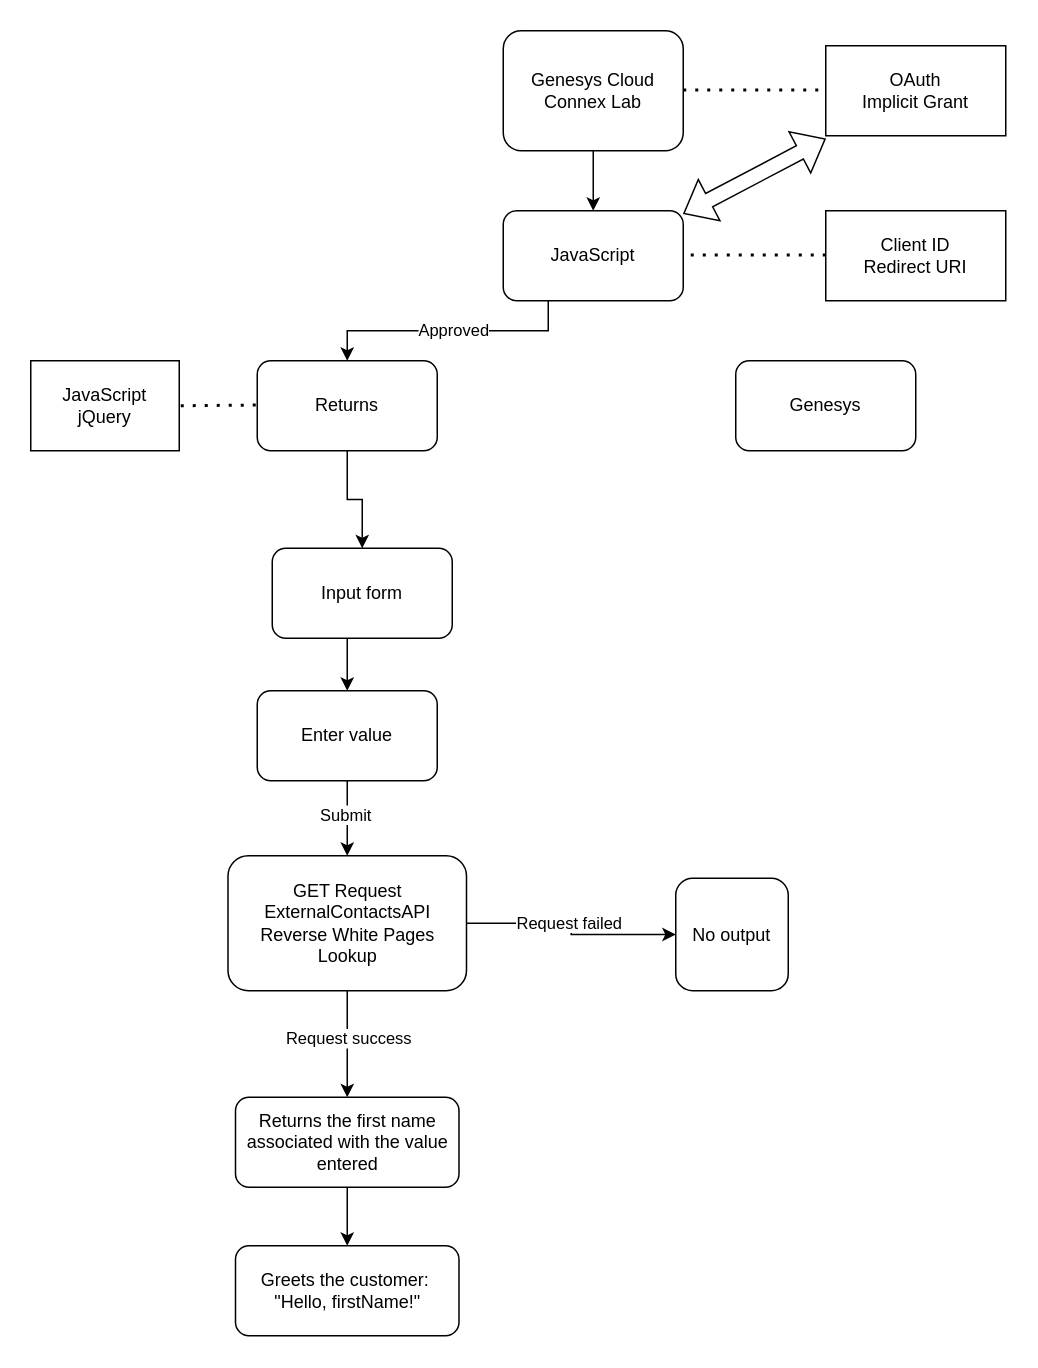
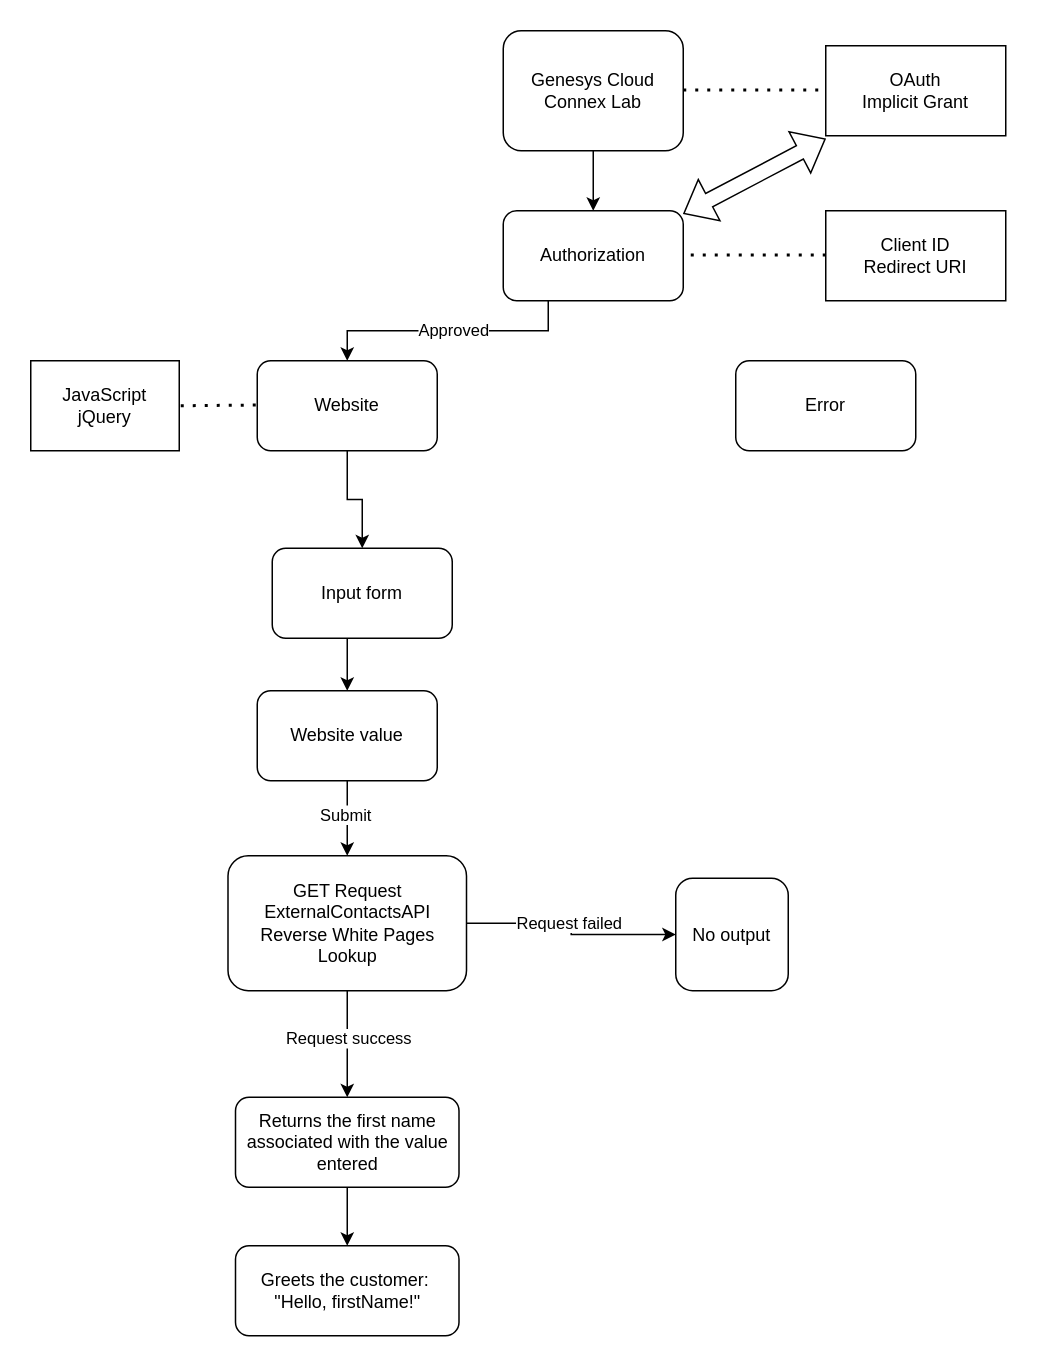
node "JavaScript": label "JavaScript" -> "Authorization"
node "Returns": label "Returns" -> "Website"
node "Genesys": label "Genesys" -> "Error"
node "Enter value": label "Enter value" -> "Website value"
